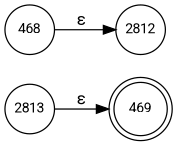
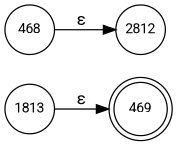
node "2813": label "2813" -> "1813"
